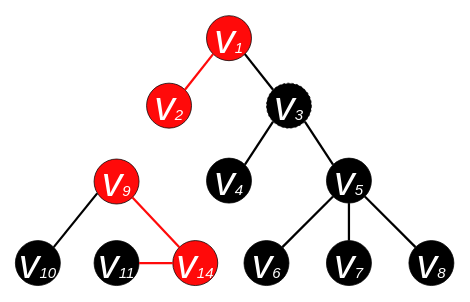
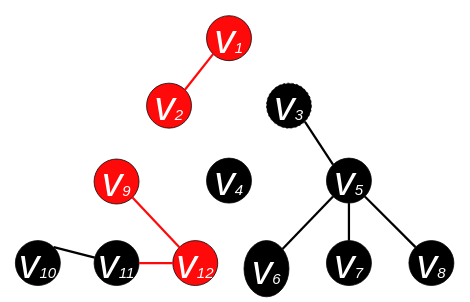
edge "v1" -- "v3": removed
edge "v3" -- "v4": removed
edge "v9" -- "v10": now "v11" -- "v10"
node "v14": label "v14" -> "v12"
node "v6": size 45x45 -> 45x56
